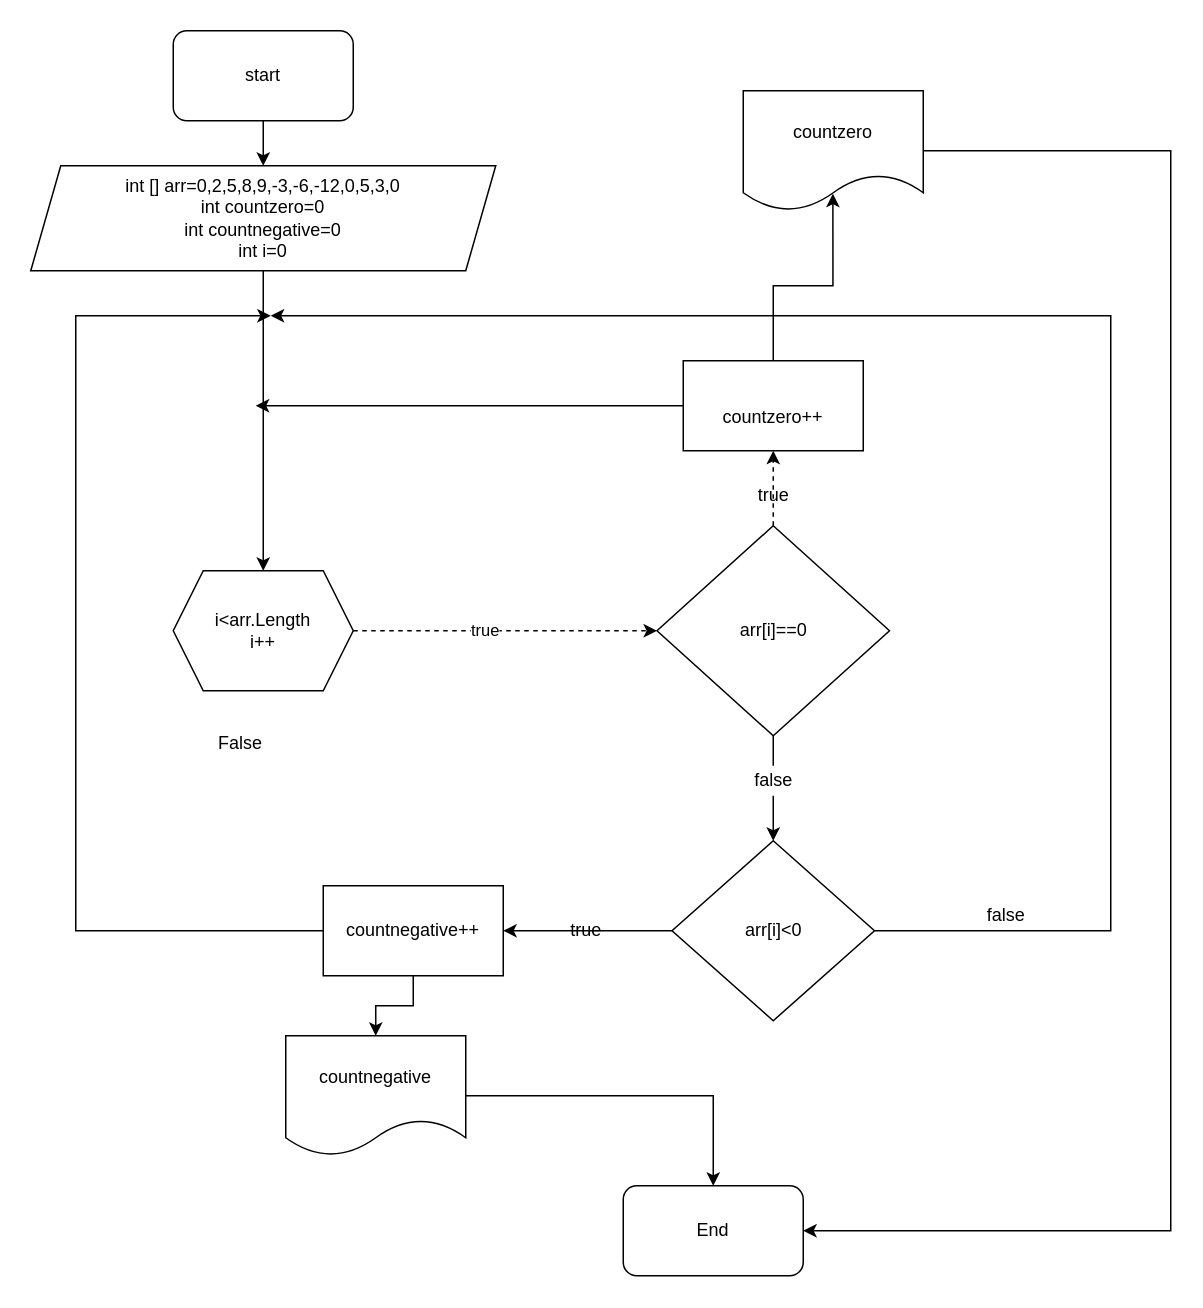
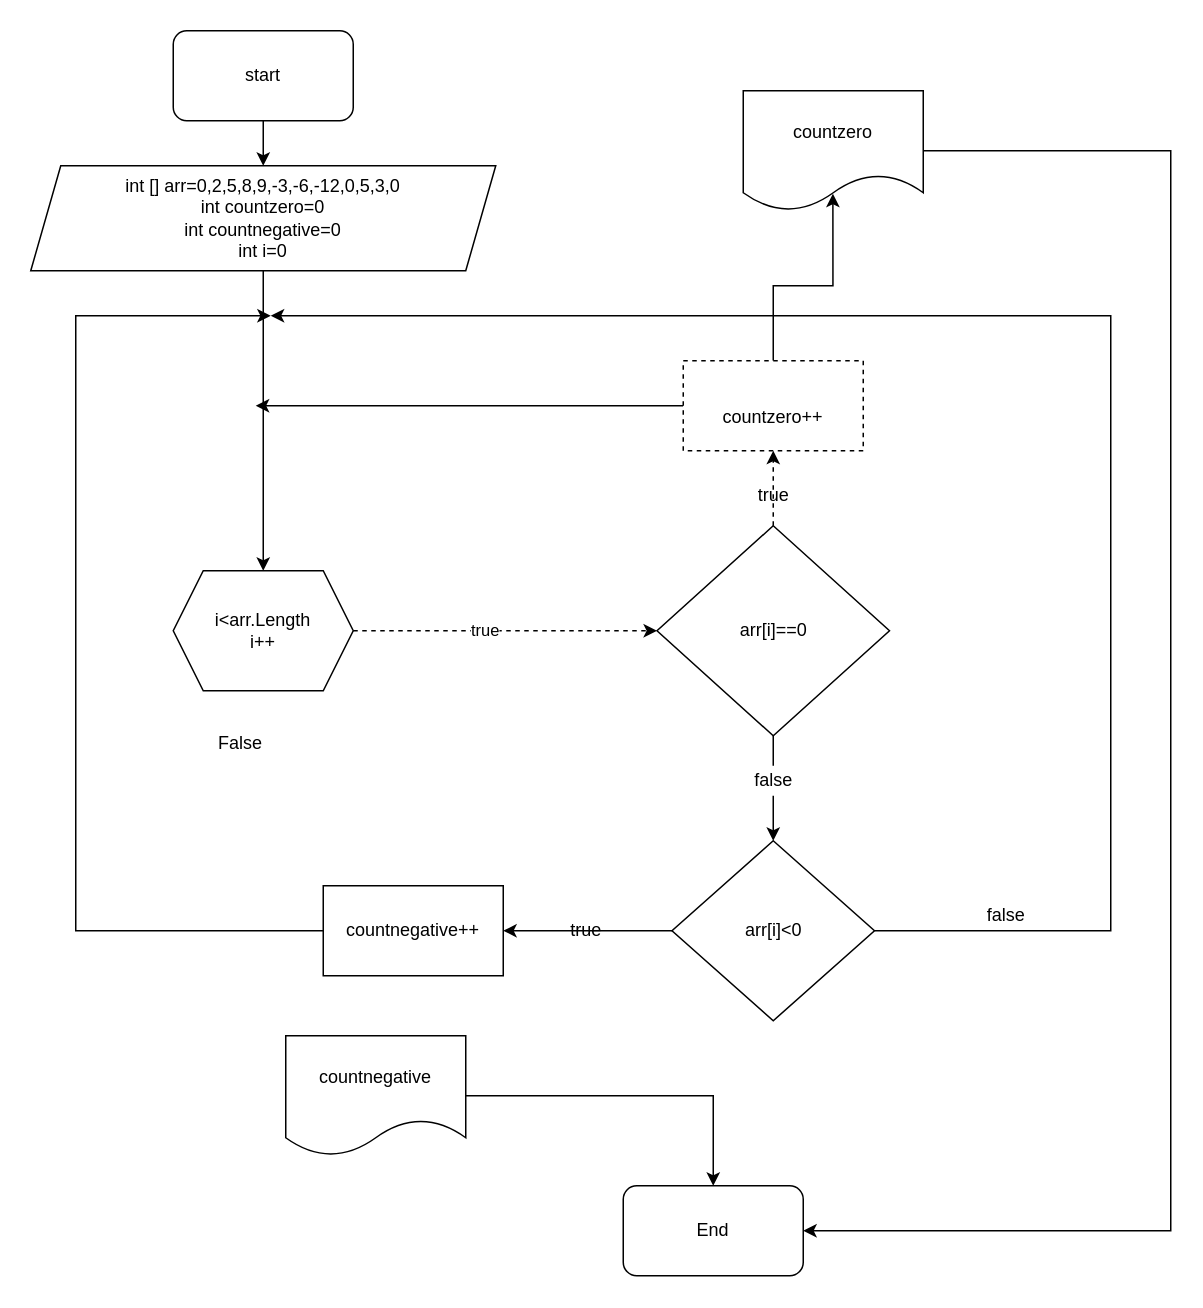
node "countzero++": style solid -> dashed
edge "countnegative++" -> "countnegative": removed
